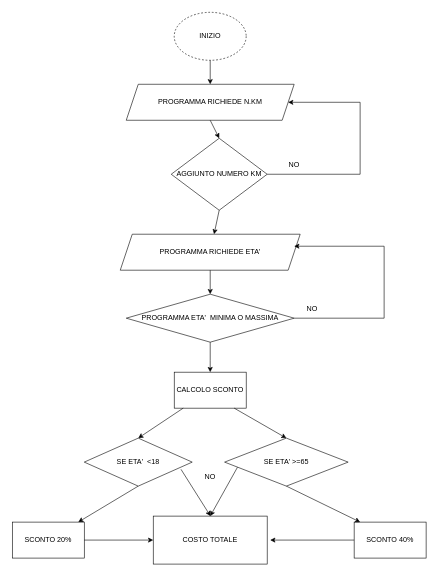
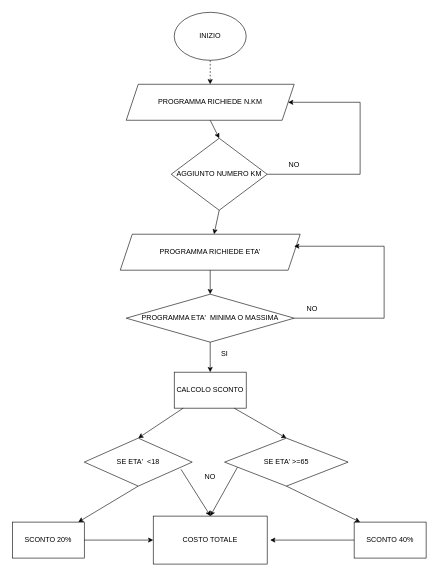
node "INIZIO": style dashed -> solid
edge "INIZIO" -> "PROGRAMMA RICHIEDE N.KM": style solid -> dashed
node "SI": added
